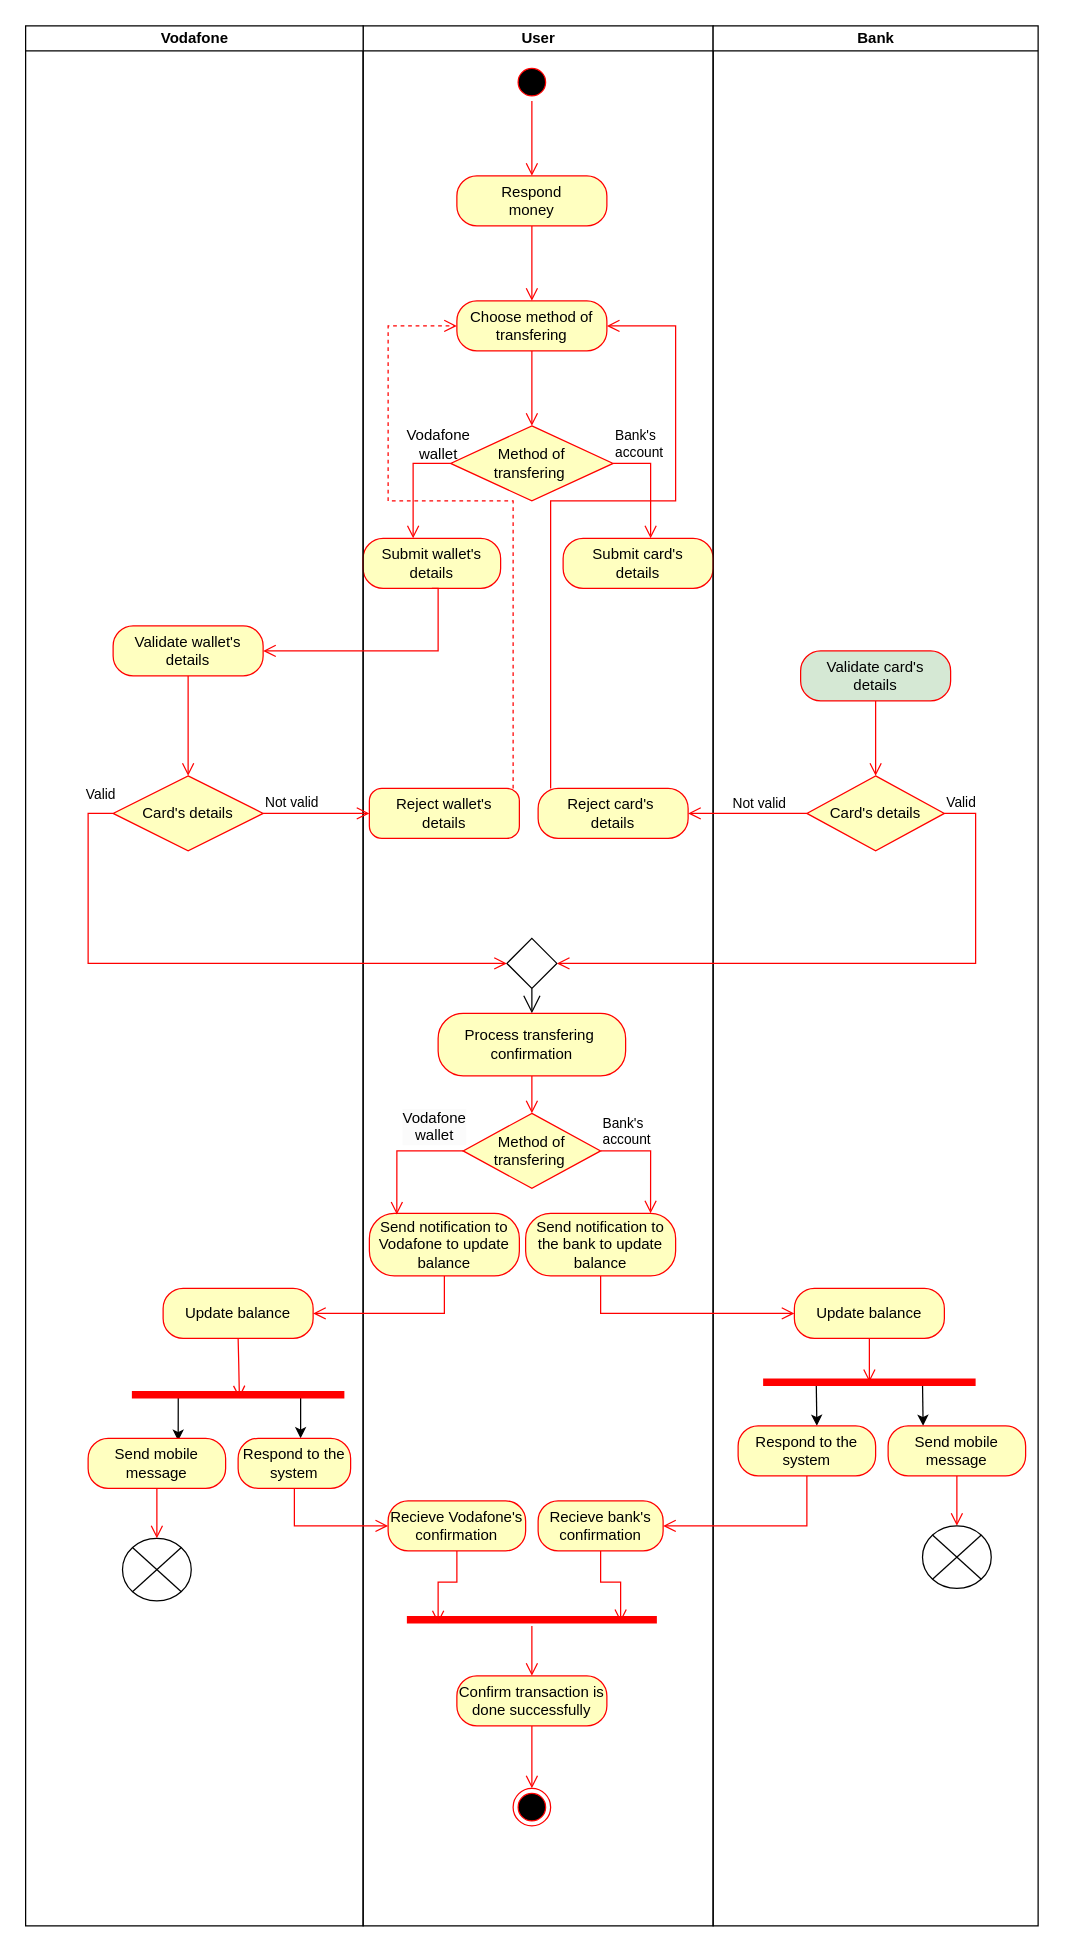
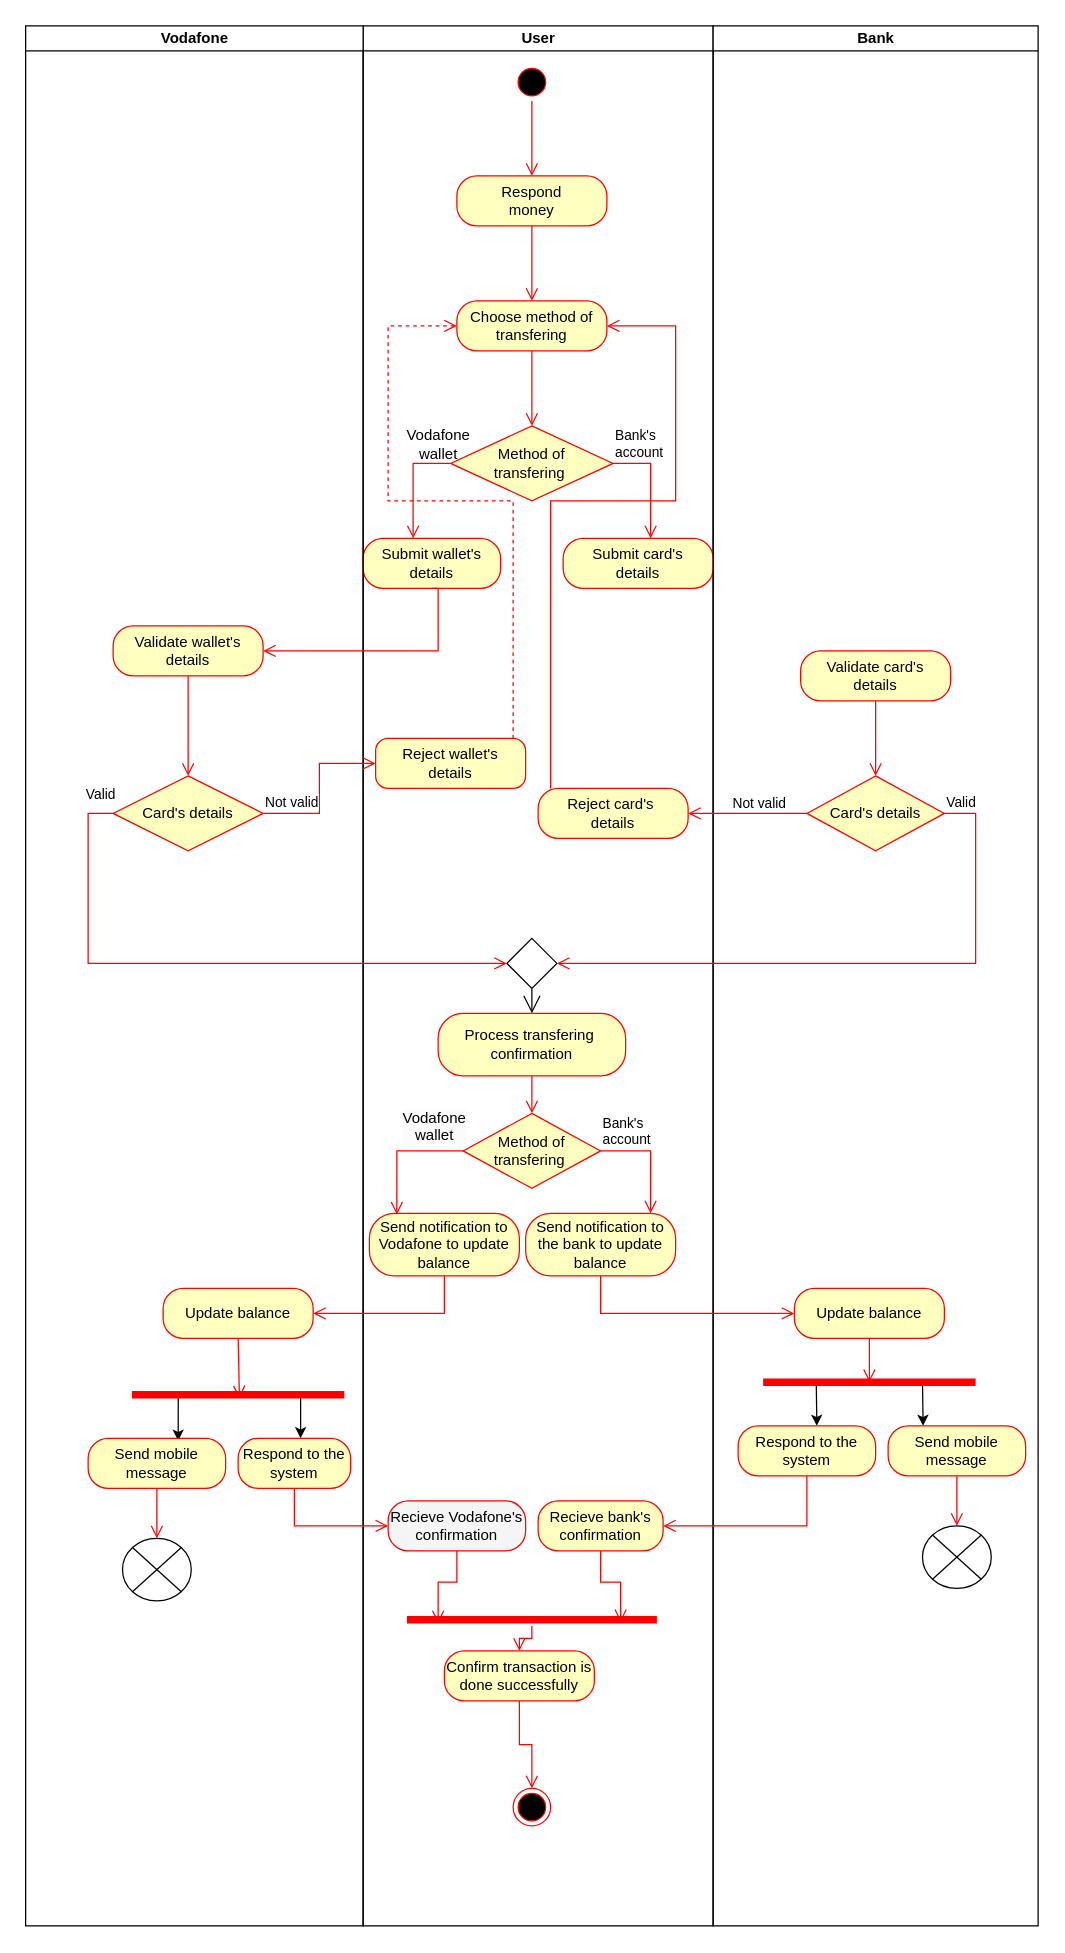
node "Validate card's details": fillcolor #d5e8d4 -> #ffffc0
node "Reject wallet's details": moved (444, 813) -> (451, 763)
node "Recieve Vodafone's confirmation": fillcolor #ffffc0 -> #f5f5f5
node "Confirm transaction is done successfully": moved (532, 1701) -> (519, 1676)
